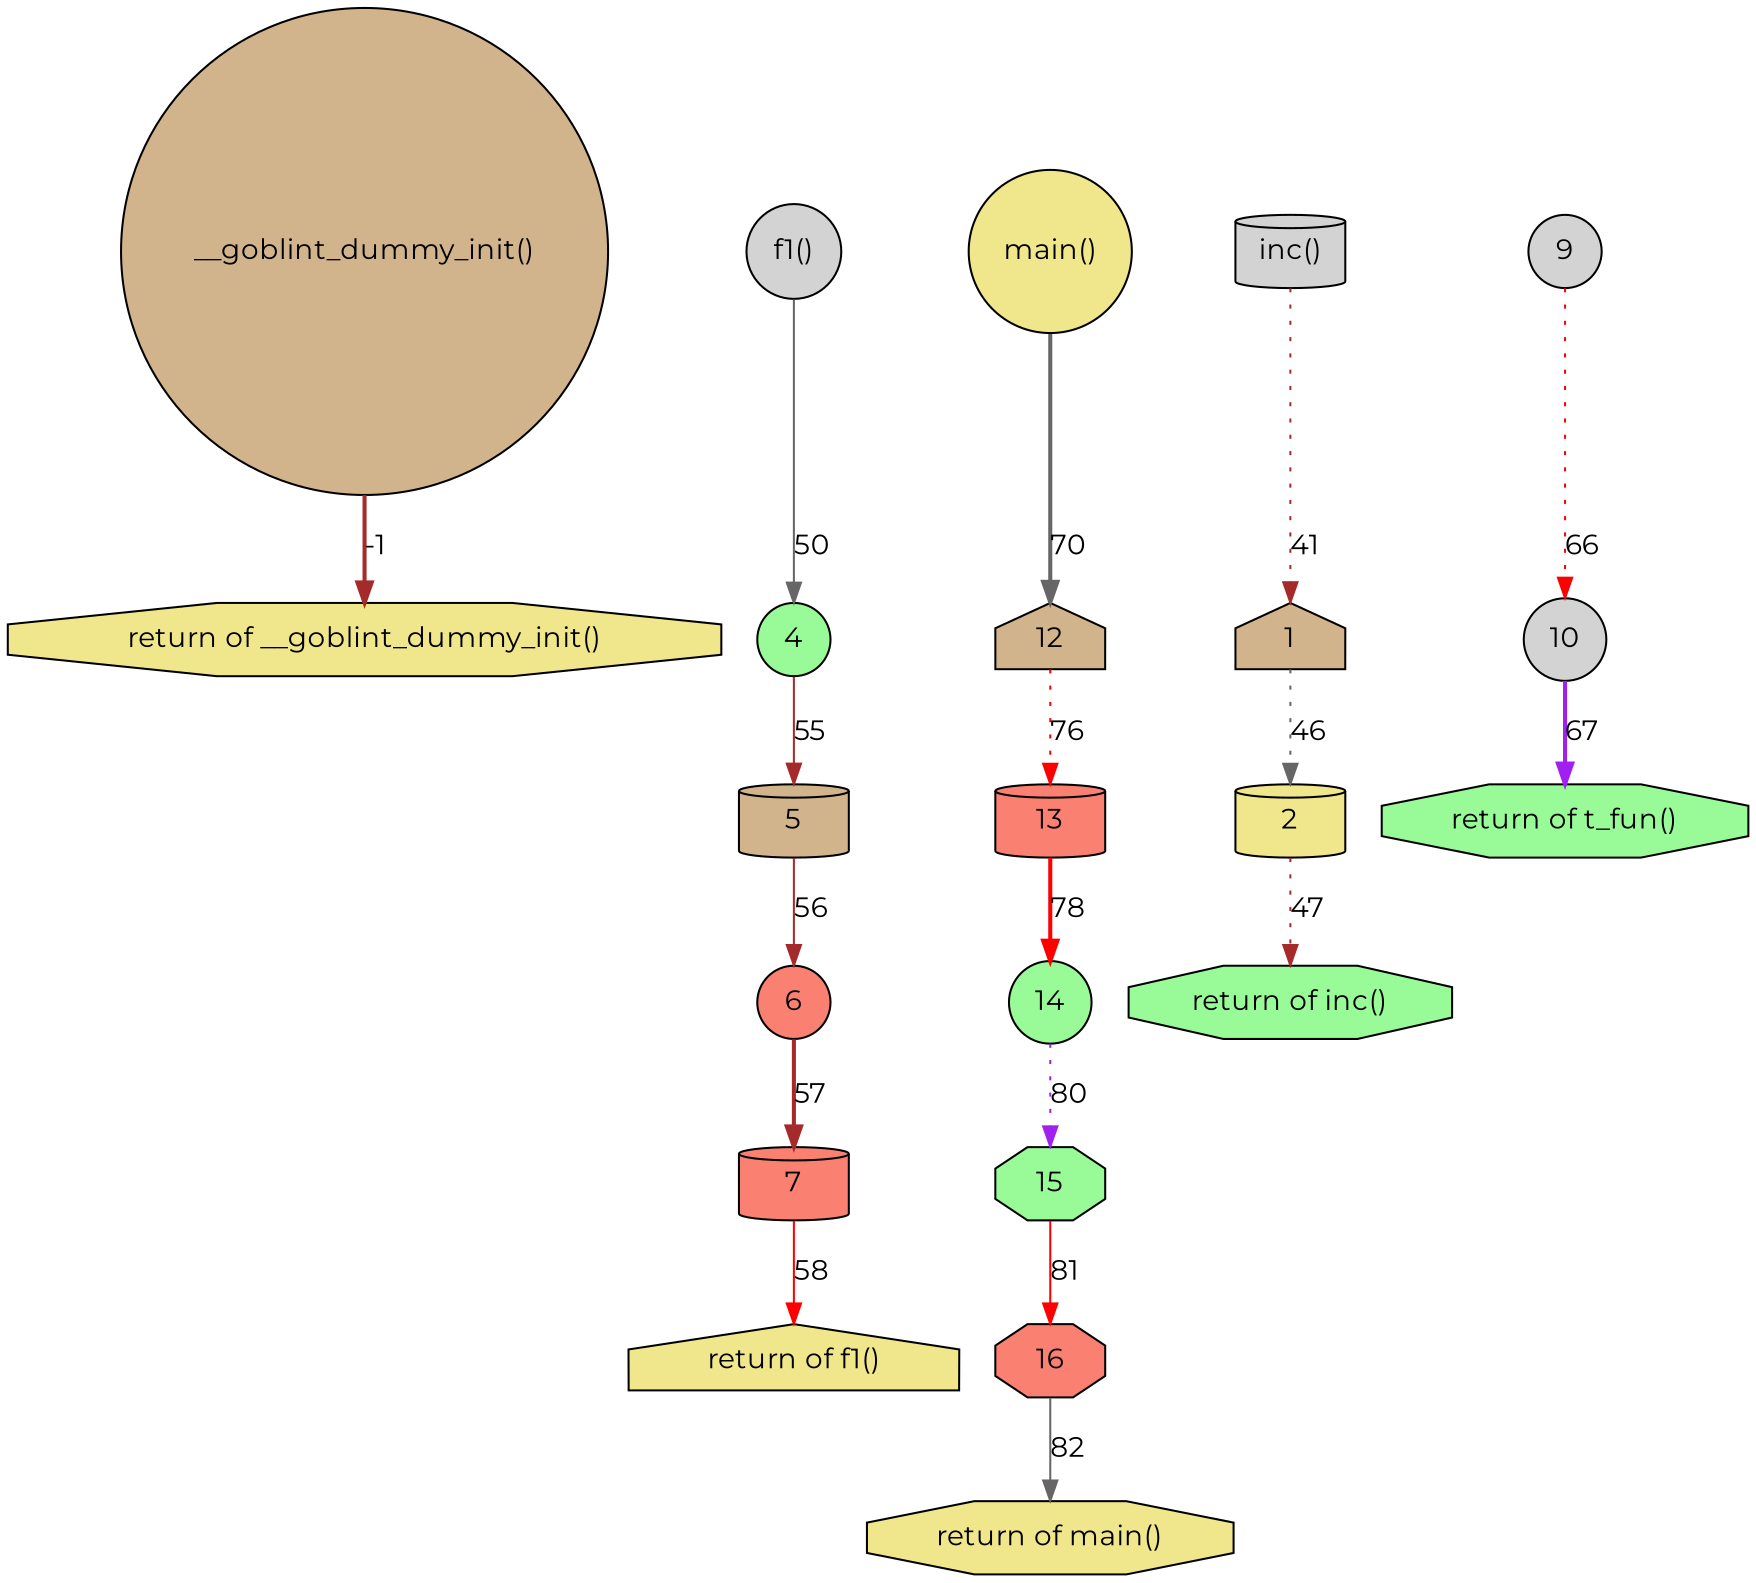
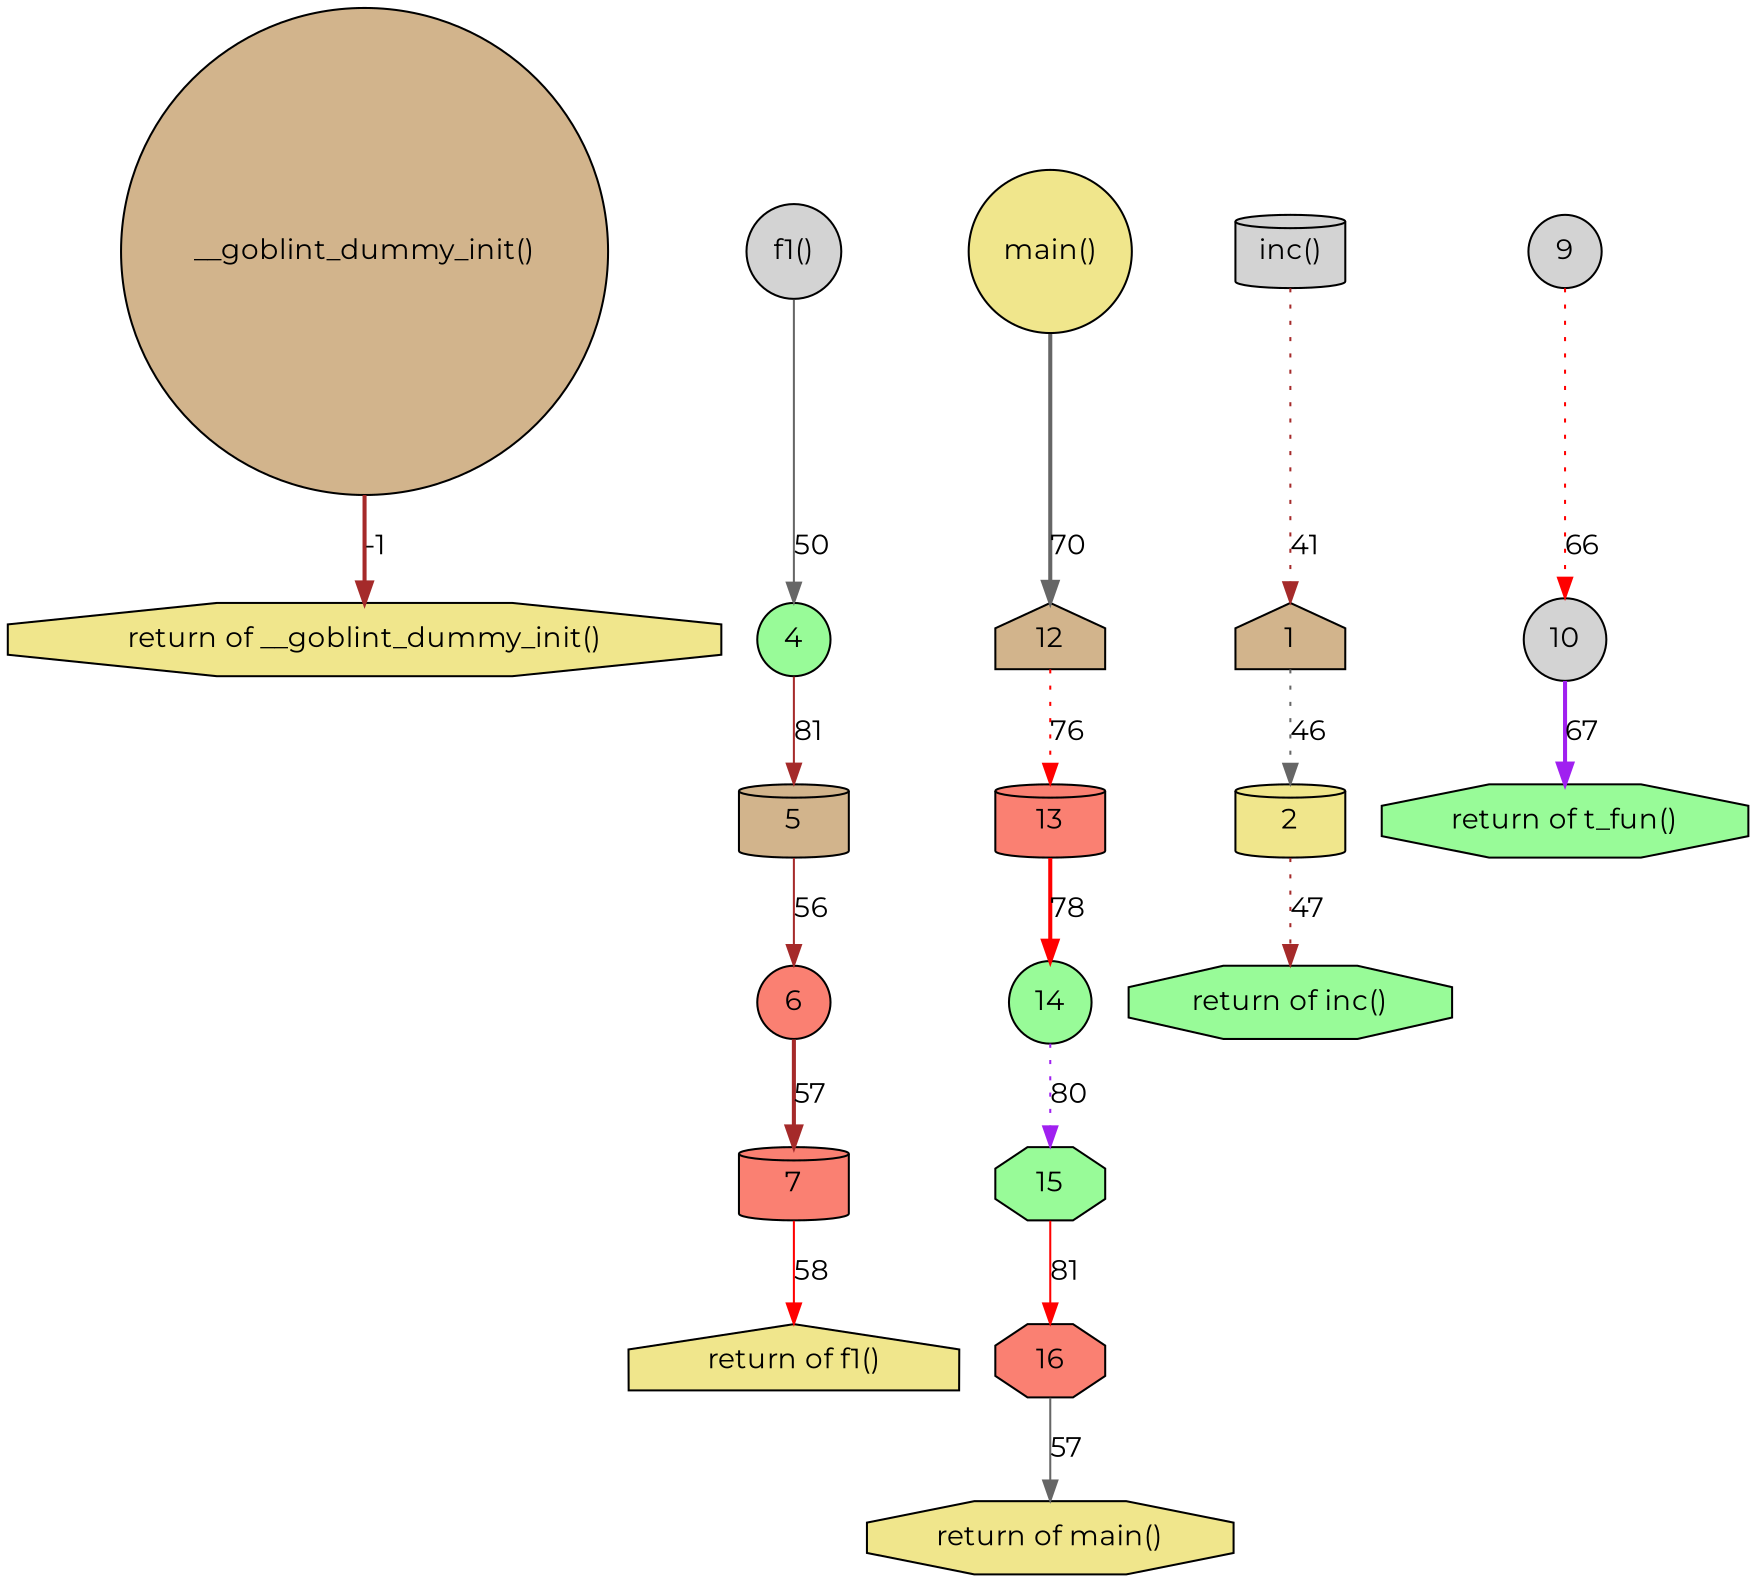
edge "4" -> "5": label "55" -> "81"
edge "16" -> "return of main()": label "82" -> "57"
